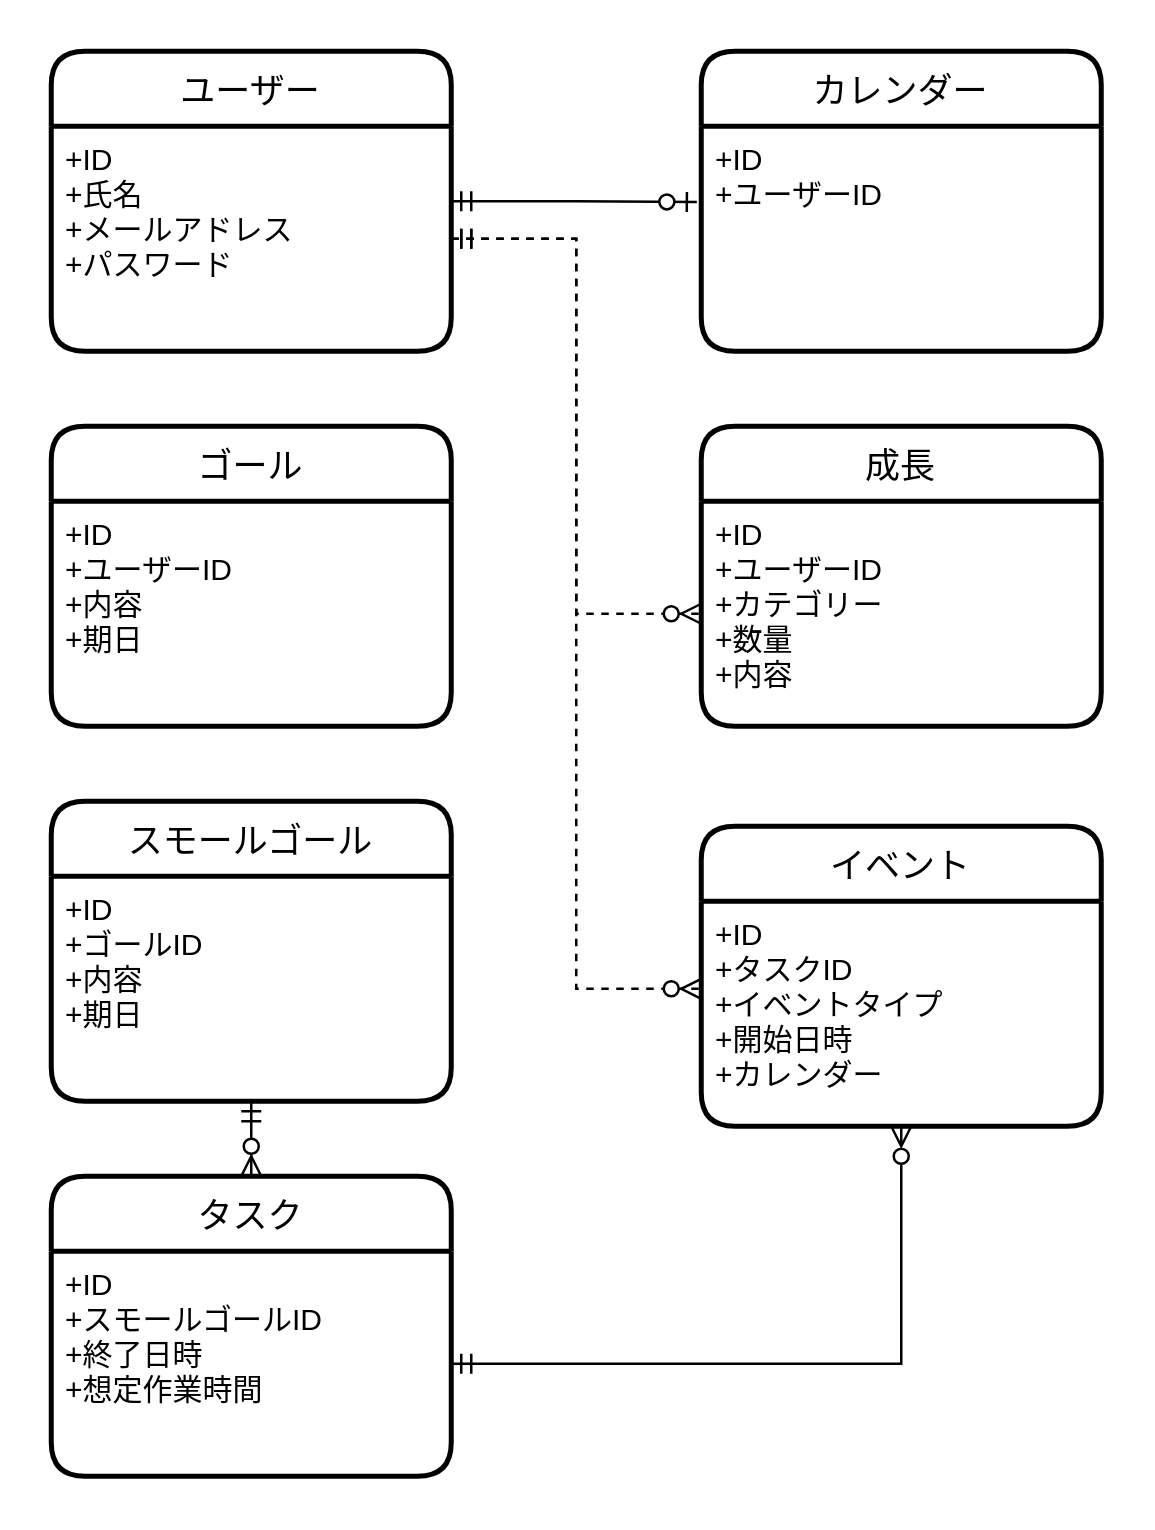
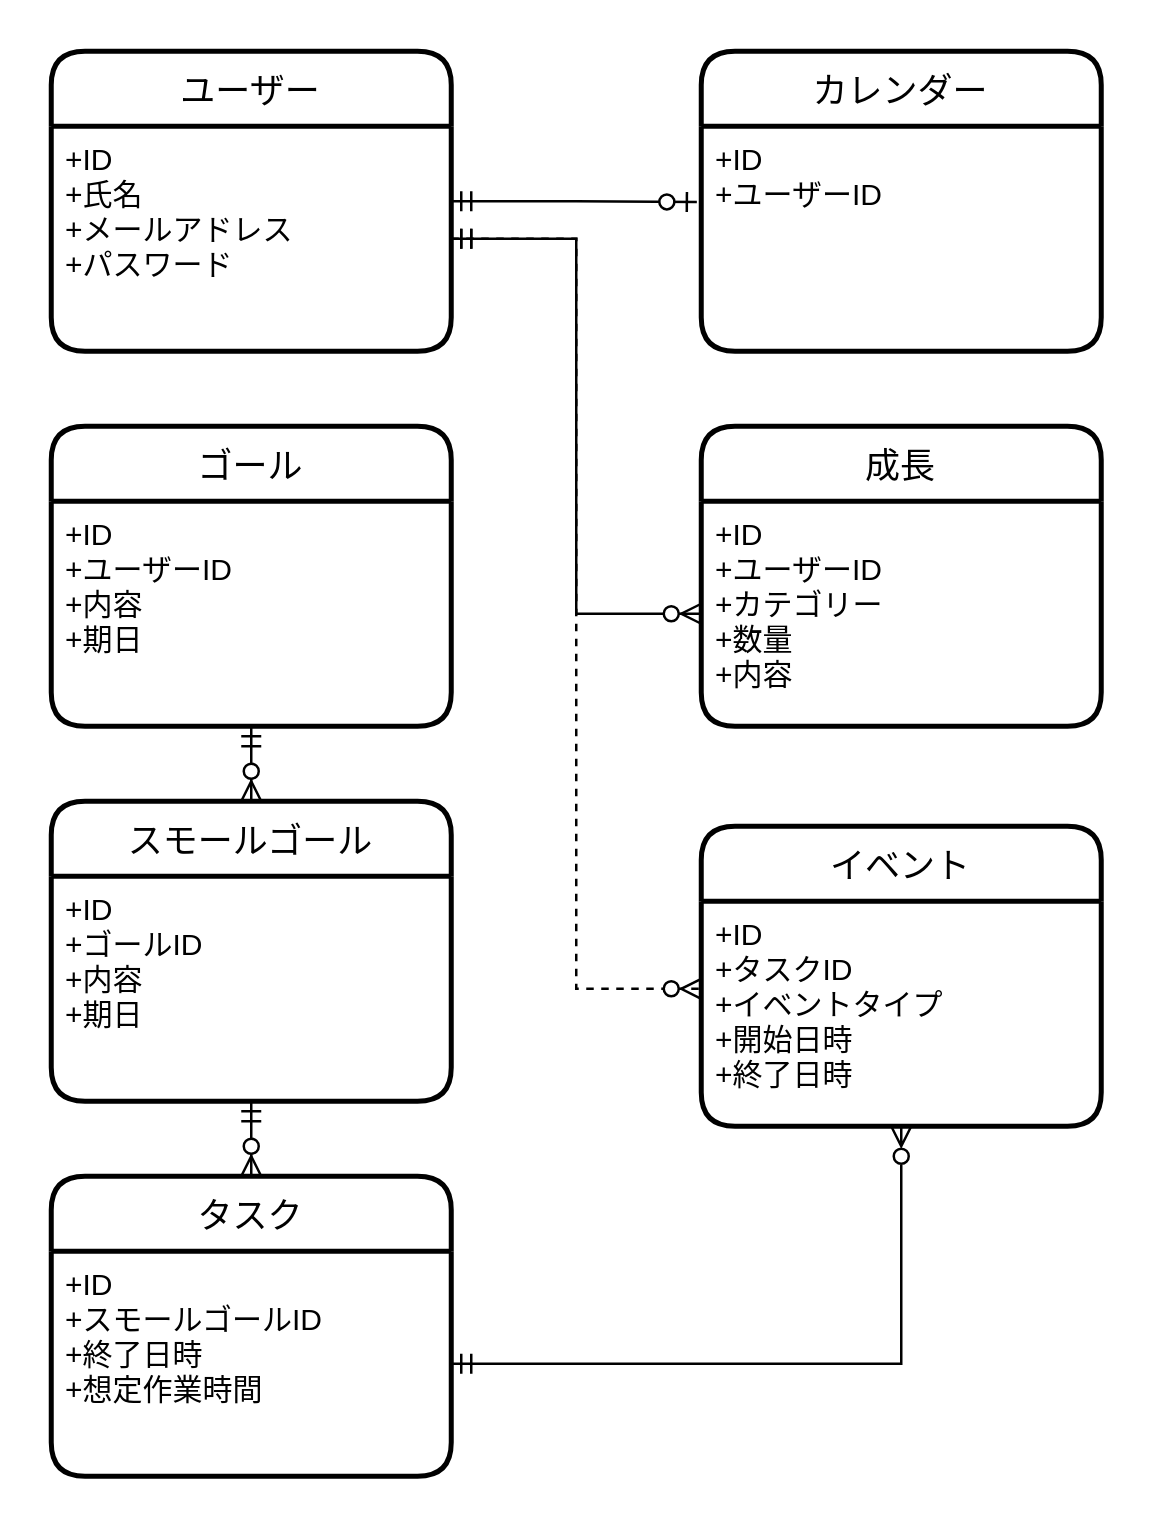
edge "+ID +氏名 +メールアドレス +パスワード" -- "+ID +ユーザーID +カテゴリー +数量 +内容": style dashed -> solid
edge "+ID +ユーザーID +内容 +期日" -- "スモールゴール": added
node "+ID +タスクID +イベントタイプ +開始日時 +カレンダー": label "+ID +タスクID +イベントタイプ +開始日時 +カレンダー" -> "+ID +タスクID +イベントタイプ +開始日時 +終了日時"
